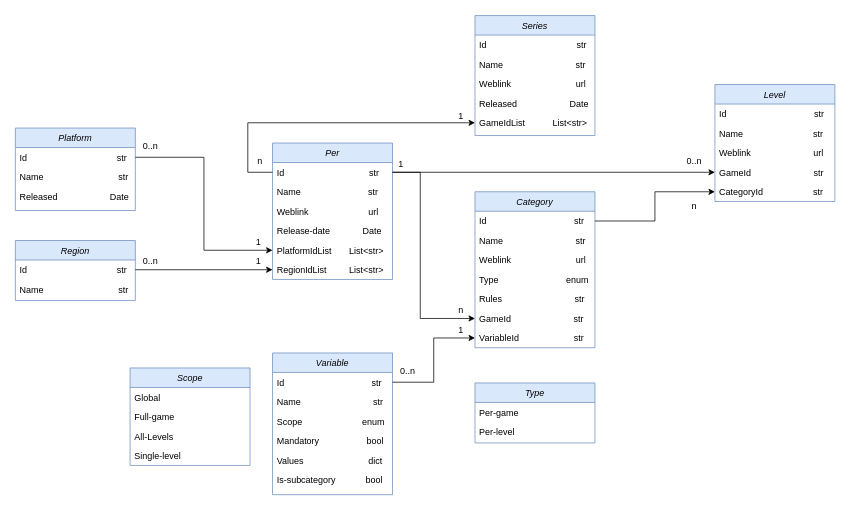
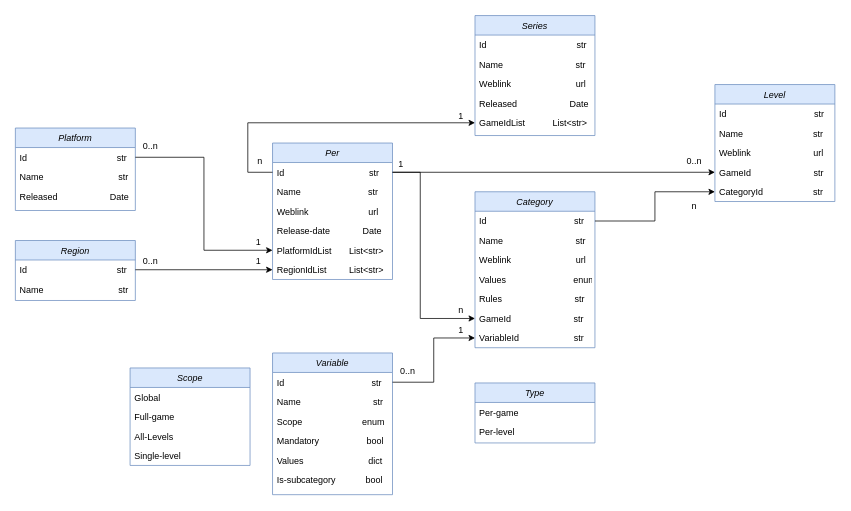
node "Type enum": label "Type enum" -> "Values enum"
